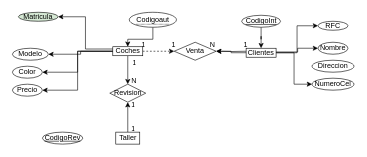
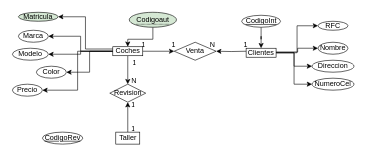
node "Codigoaut": fillcolor #ffffff -> #d5e8d4
node "Marca": added
edge "Coches" -> "Marca": added
edge "Coches" -> "Venta": style dashed -> solid
edge "Clientes" -> "Venta": now "Clientes" -> "Direccion"
node "Color": moved (27, 72) -> (51, 72)
